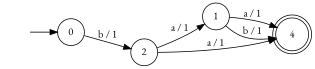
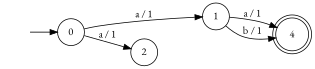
edge "0" -> "2": label "b / 1" -> "a / 1"
edge "2" -> "1": now "0" -> "1"
edge "2" -> "4": removed, label "a / 1"
